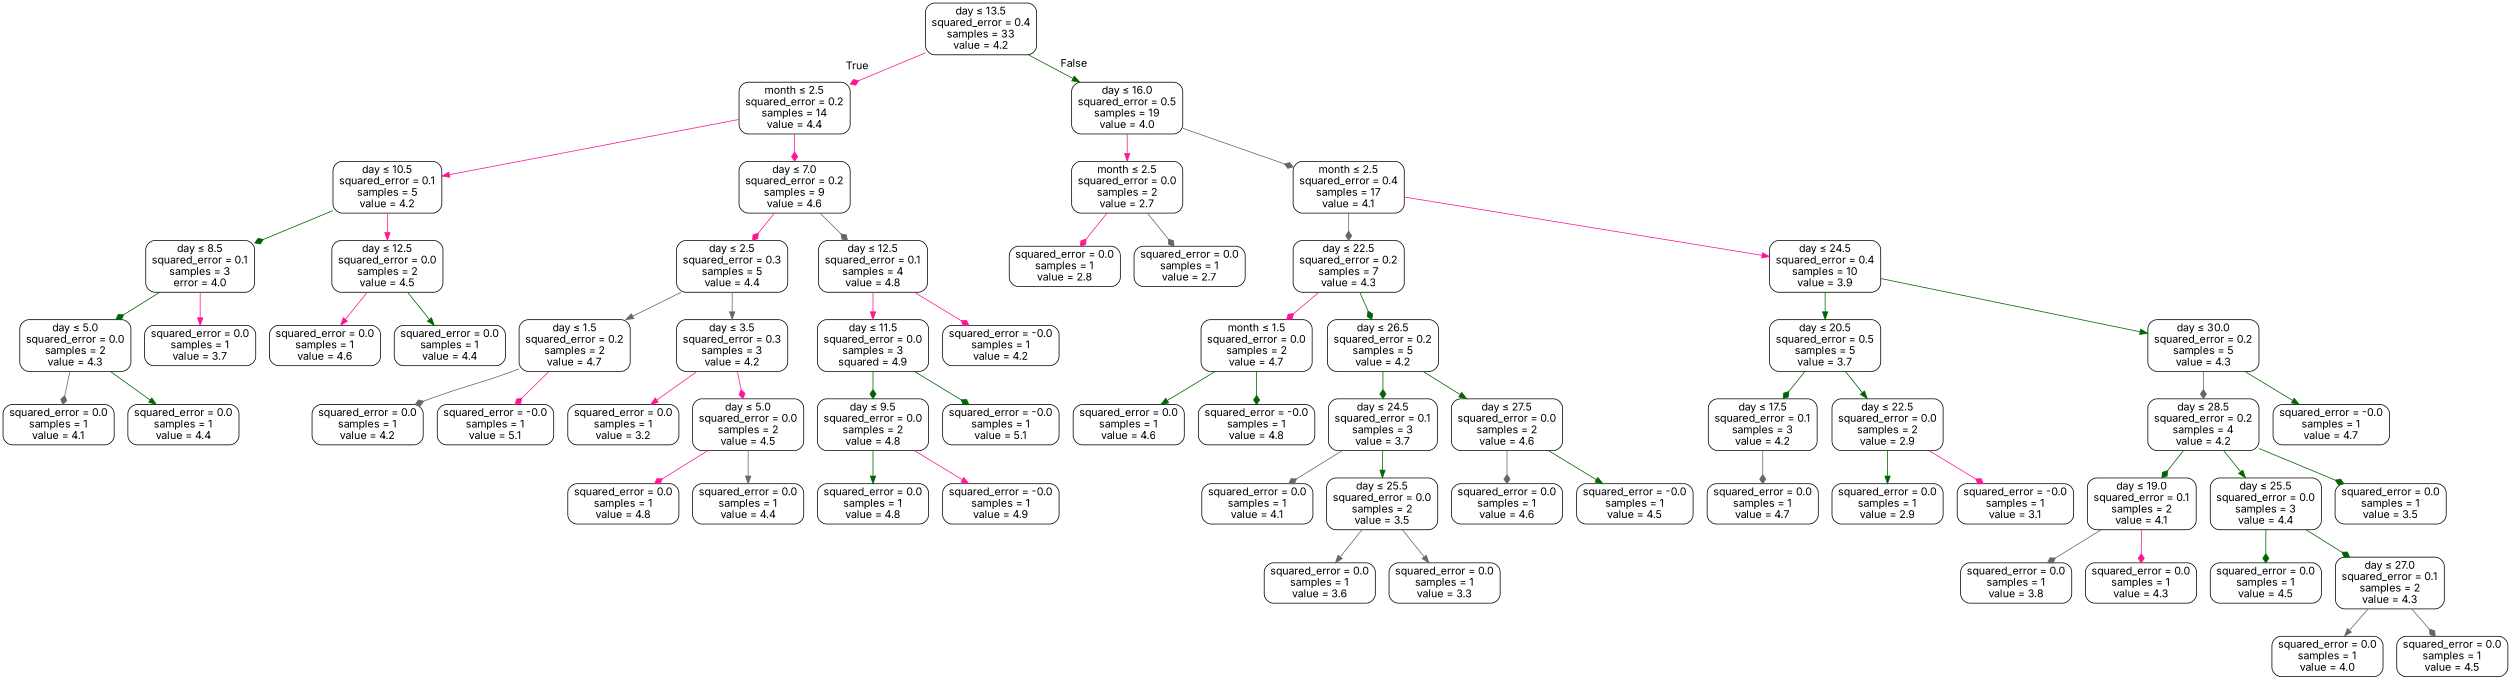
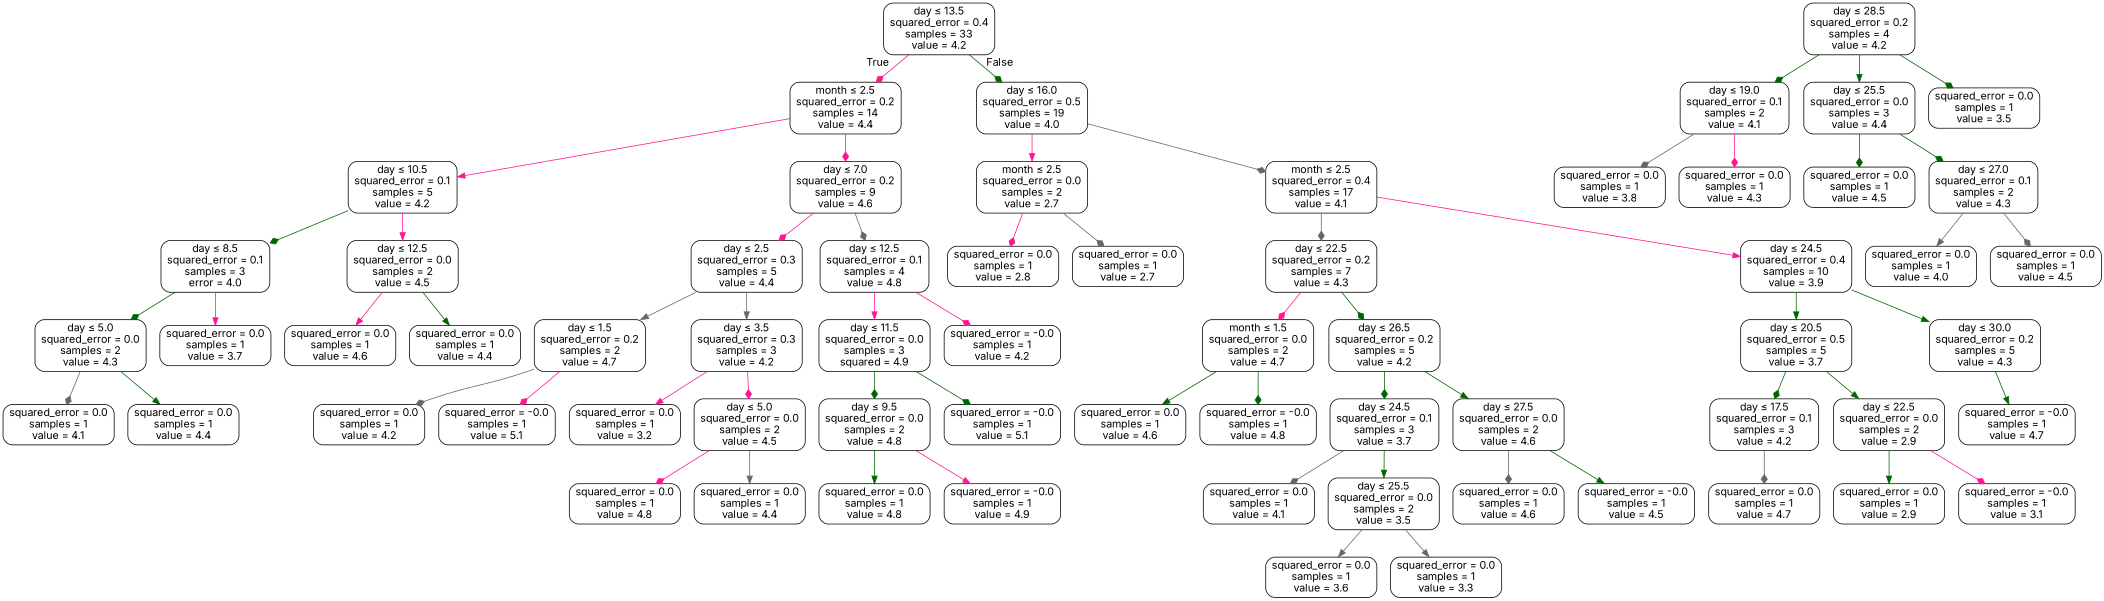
edge "day ≤ 13.5" -> "day ≤ 16.0": arrowhead normal -> diamond
edge "day ≤ 30.0" -> "day ≤ 28.5": removed
